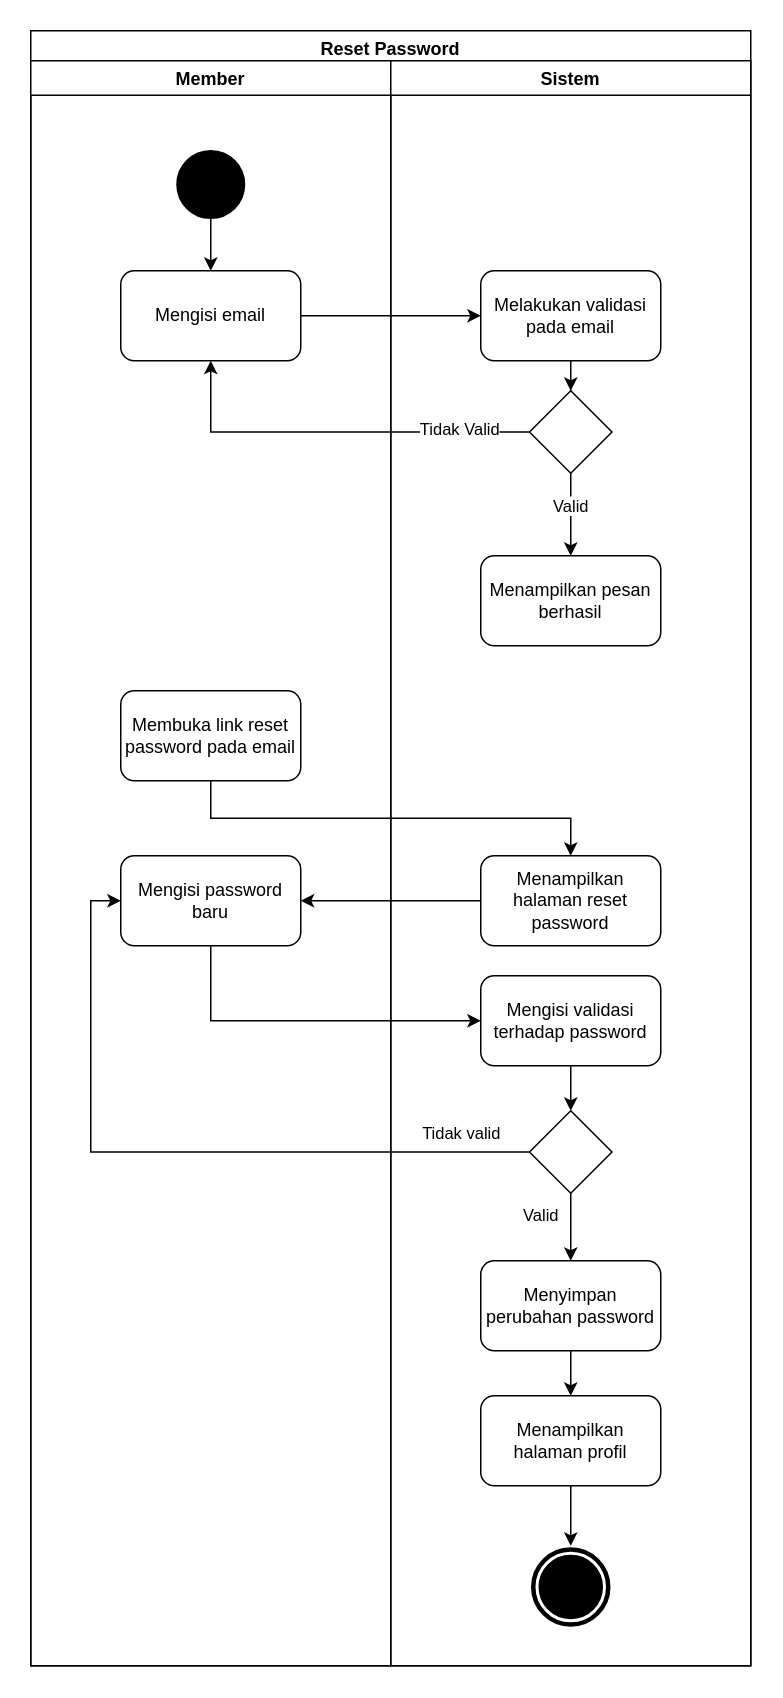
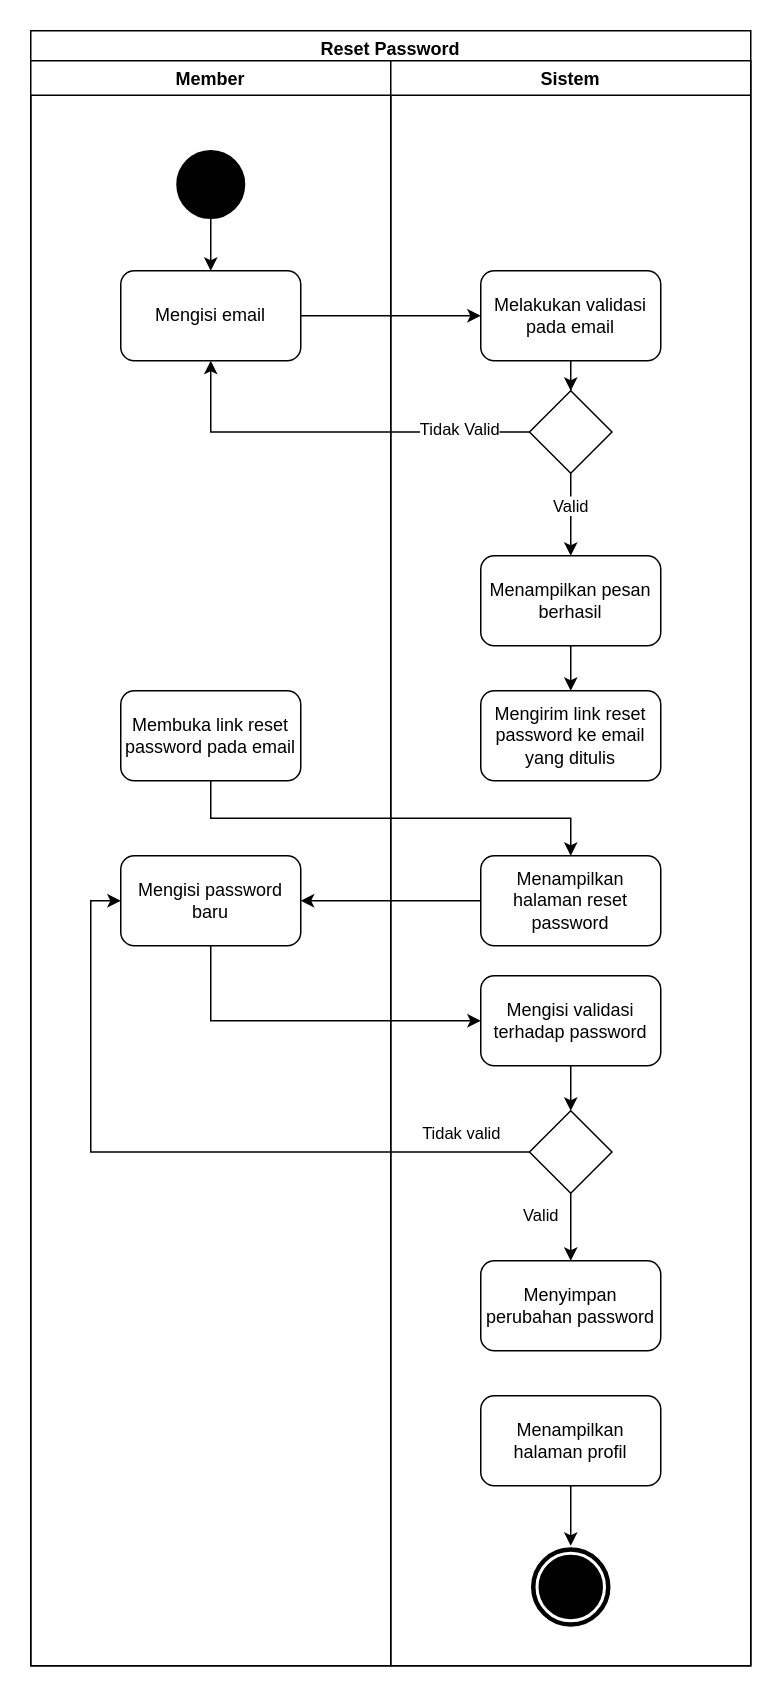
edge "Menampilkan pesan berhasil" -> "Mengirim link reset password ke email yang ditulis": added
node "Mengirim link reset password ke email yang ditulis": added
edge "Menyimpan perubahan password" -> "Menampilkan halaman profil": removed
